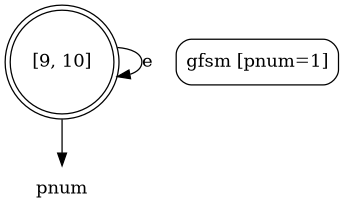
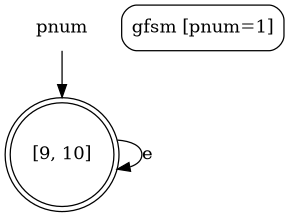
edge "[9, 10]" -> "pnum": reversed
